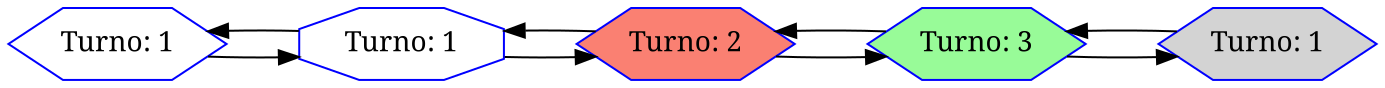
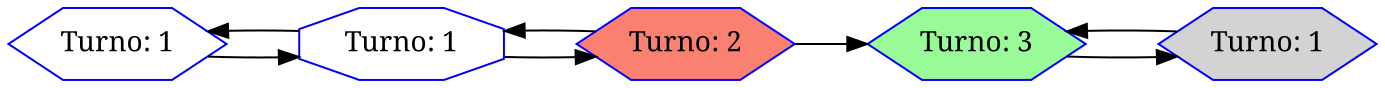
edge "Turno: 3" -> "Turno: 2": removed
